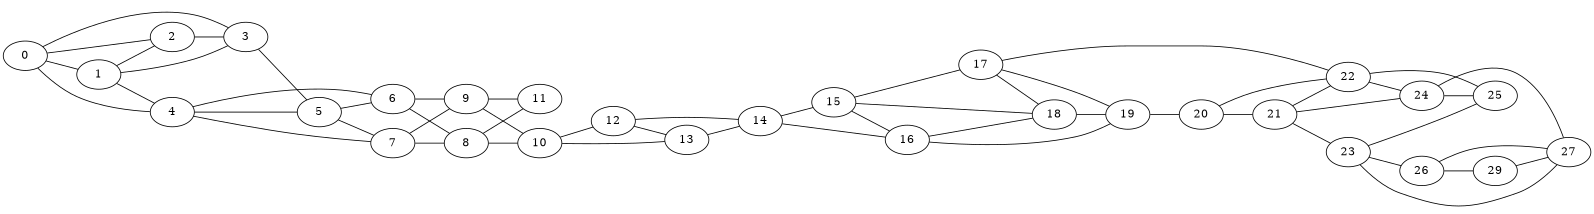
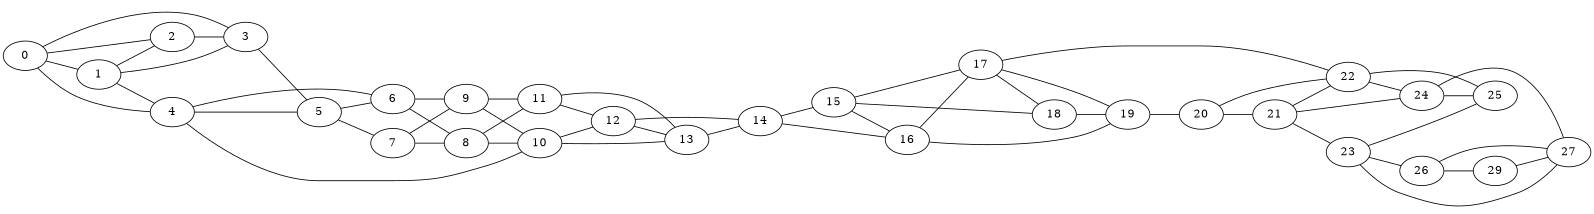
edge "11" -- "13": added
edge "11" -- "12": added
edge "18" -- "16": now "17" -- "16"
edge "4" -- "7": now "4" -- "10"
